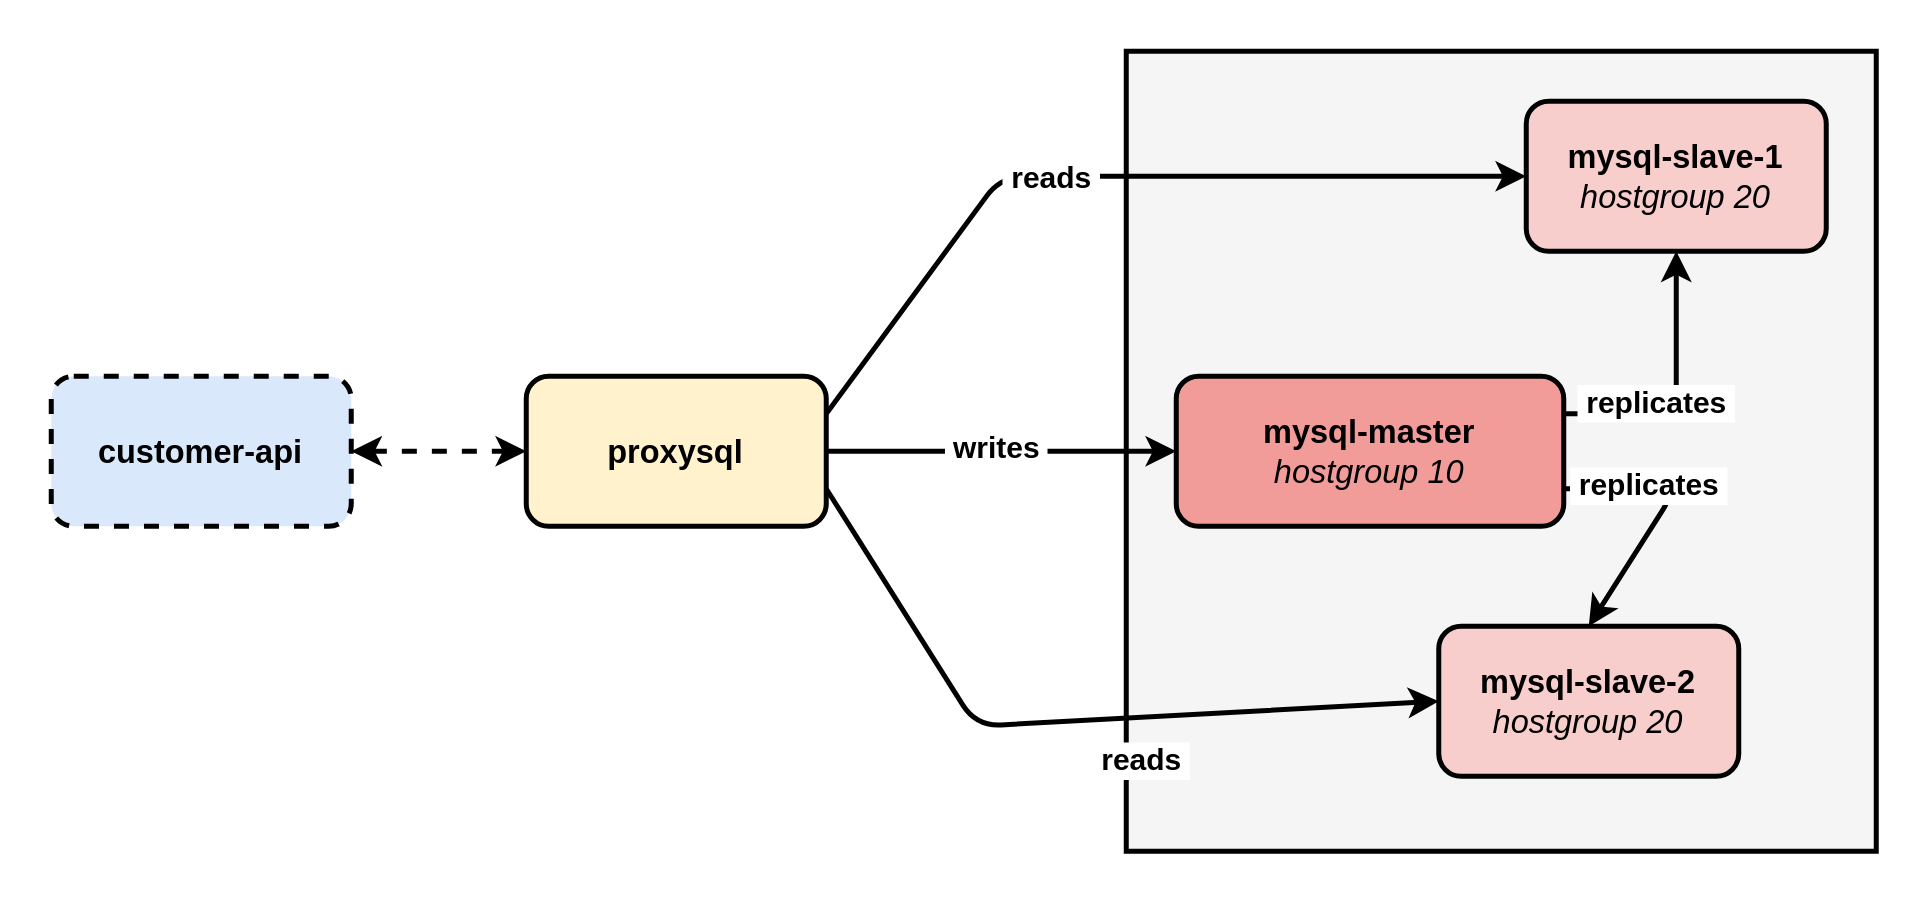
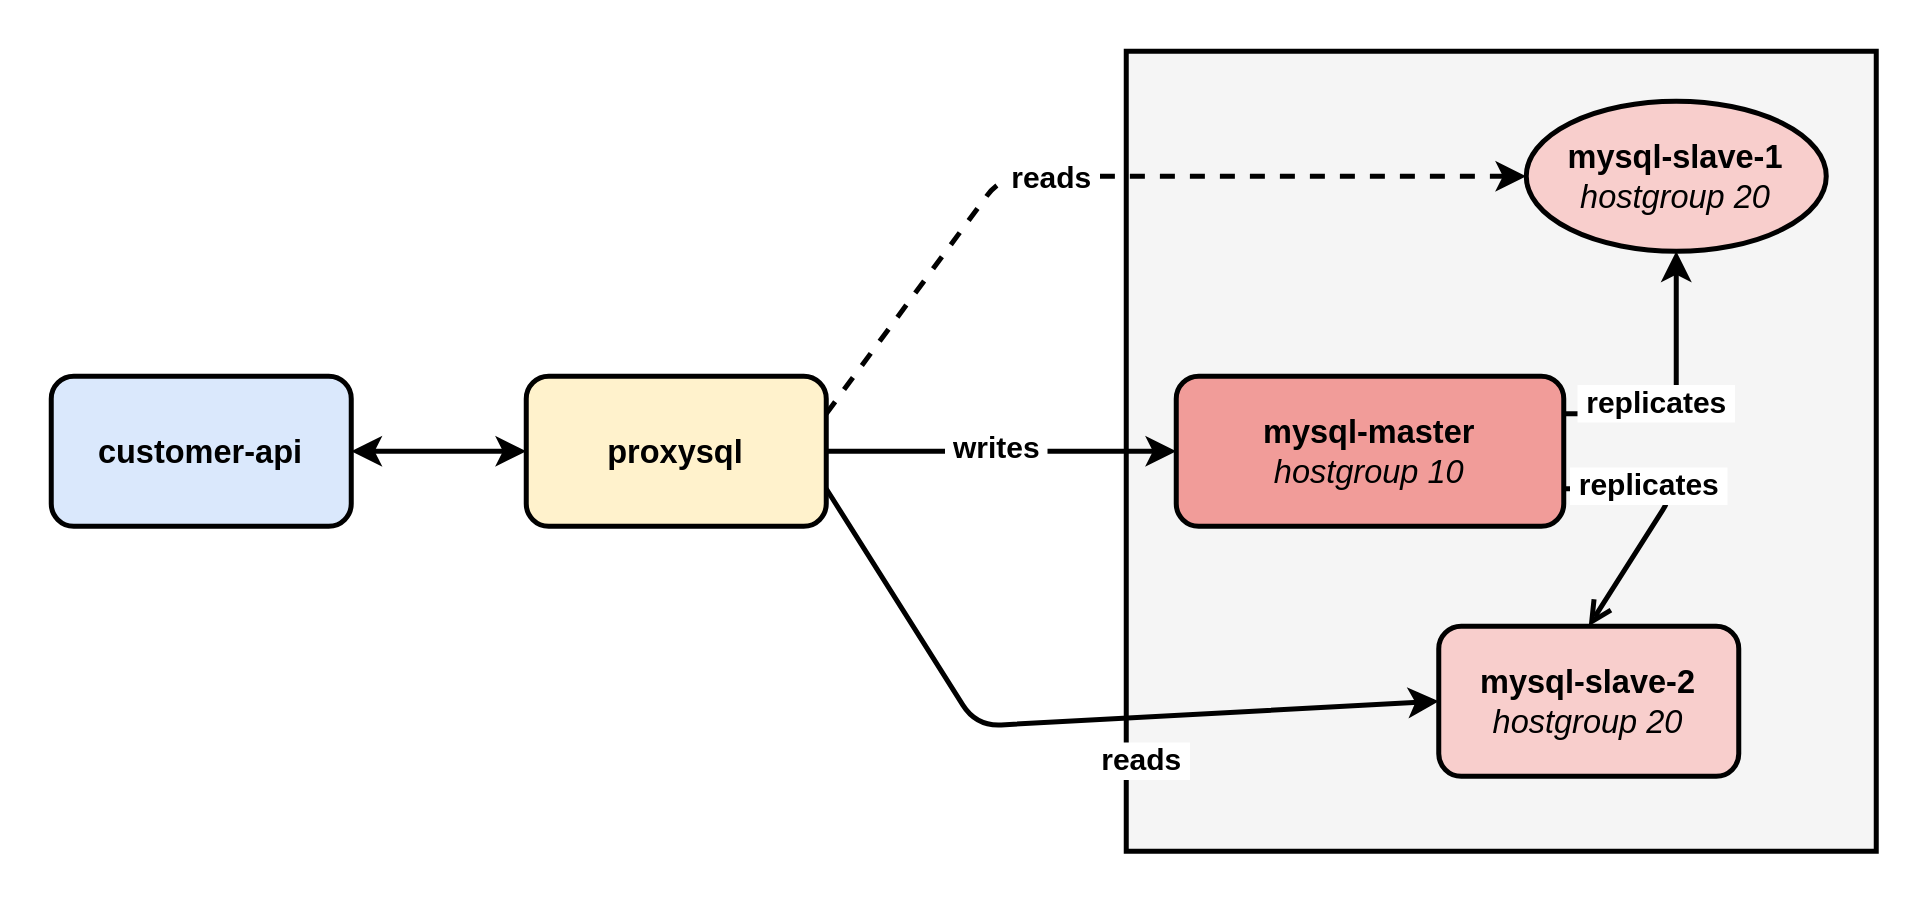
node "mysql-slave-1 hostgroup 20": shape rounded rectangle -> ellipse
edge "proxysql" -> "mysql-slave-1 hostgroup 20": style solid -> dashed
node "customer-api": style dashed -> solid
edge "customer-api" -- "proxysql": style dashed -> solid
edge "mysql-master hostgroup 10" -> "mysql-slave-2 hostgroup 20": arrowhead classic -> open
